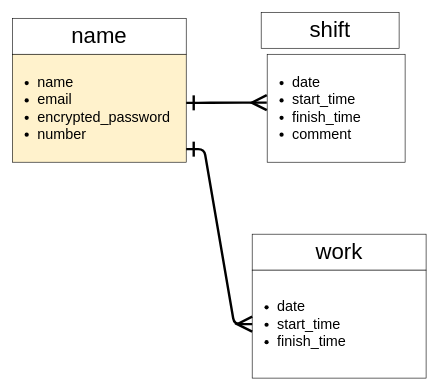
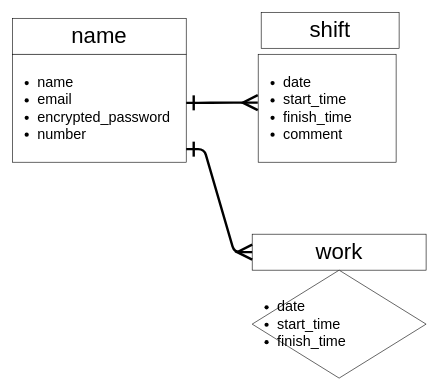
node "name email encrypted_password number": fillcolor #fff2cc -> #ffffff
node "date start_time finish_time comment": moved (336, 108) -> (327, 108)
edge "name email encrypted_password number" -- "date start_time finish_time": now "name email encrypted_password number" -- "work"
node "date start_time finish_time": shape rectangle -> diamond
